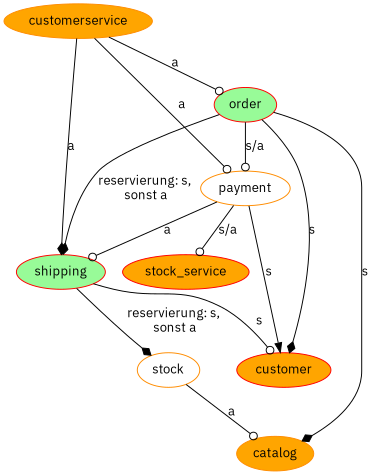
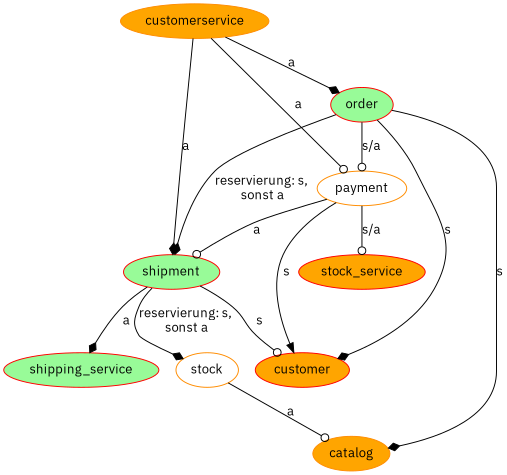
edge "customerservice" -> "order": arrowhead odot -> diamond
node "shipping": label "shipping" -> "shipment"
node "shipping_service": added
